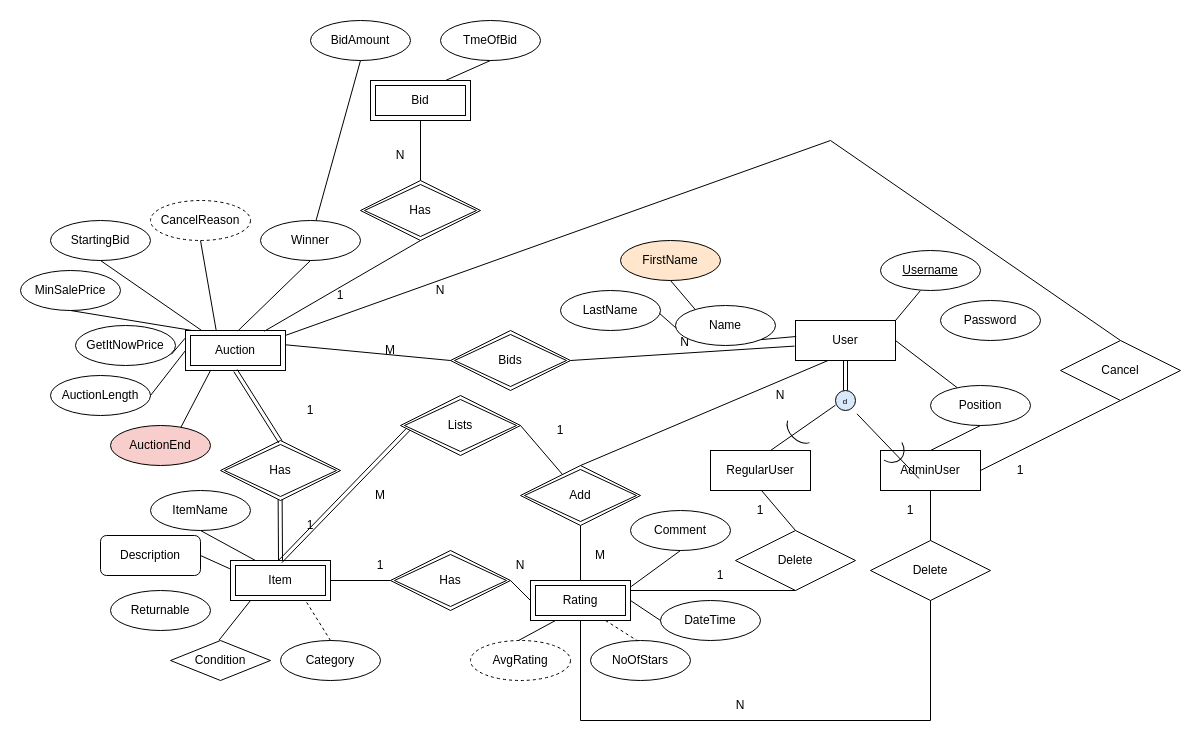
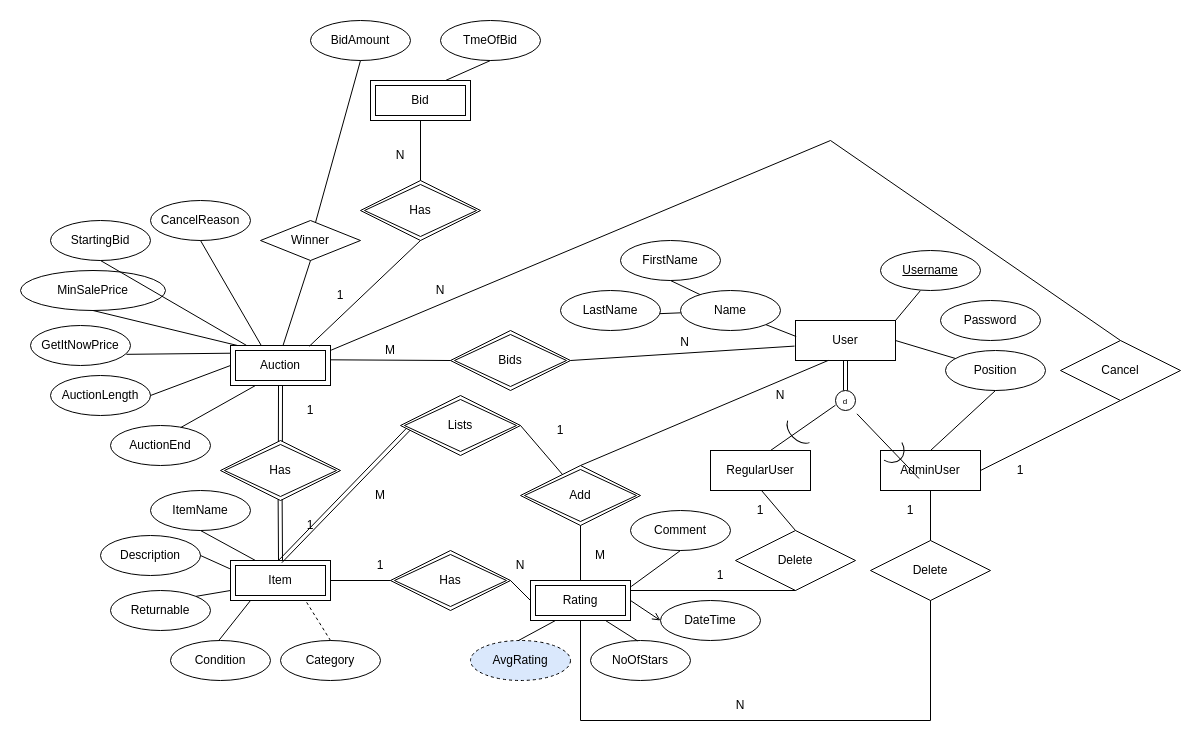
node "CancelReason": style dashed -> solid
node "Winner": shape ellipse -> diamond
node "FirstName": fillcolor #ffe6cc -> #ffffff
node "MinSalePrice": size 100x40 -> 145x40
node "Name": moved (726, 326) -> (731, 311)
node "GetItNowPrice": moved (126, 346) -> (81, 346)
node "Auction": moved (236, 351) -> (281, 366)
node "d": fillcolor #dae8fc -> #ffffff
node "Position": moved (981, 406) -> (996, 371)
node "AuctionEnd": fillcolor #f8cecc -> #ffffff
node "Description": shape rounded rectangle -> ellipse
edge "Item" -- "Returnable": added
edge "Rating" -- "DateTime": arrowhead none -> open
edge "Rating" -- "NoOfStars": style dashed -> solid
node "Condition": shape diamond -> ellipse
node "AvgRating": fillcolor #ffffff -> #dae8fc
